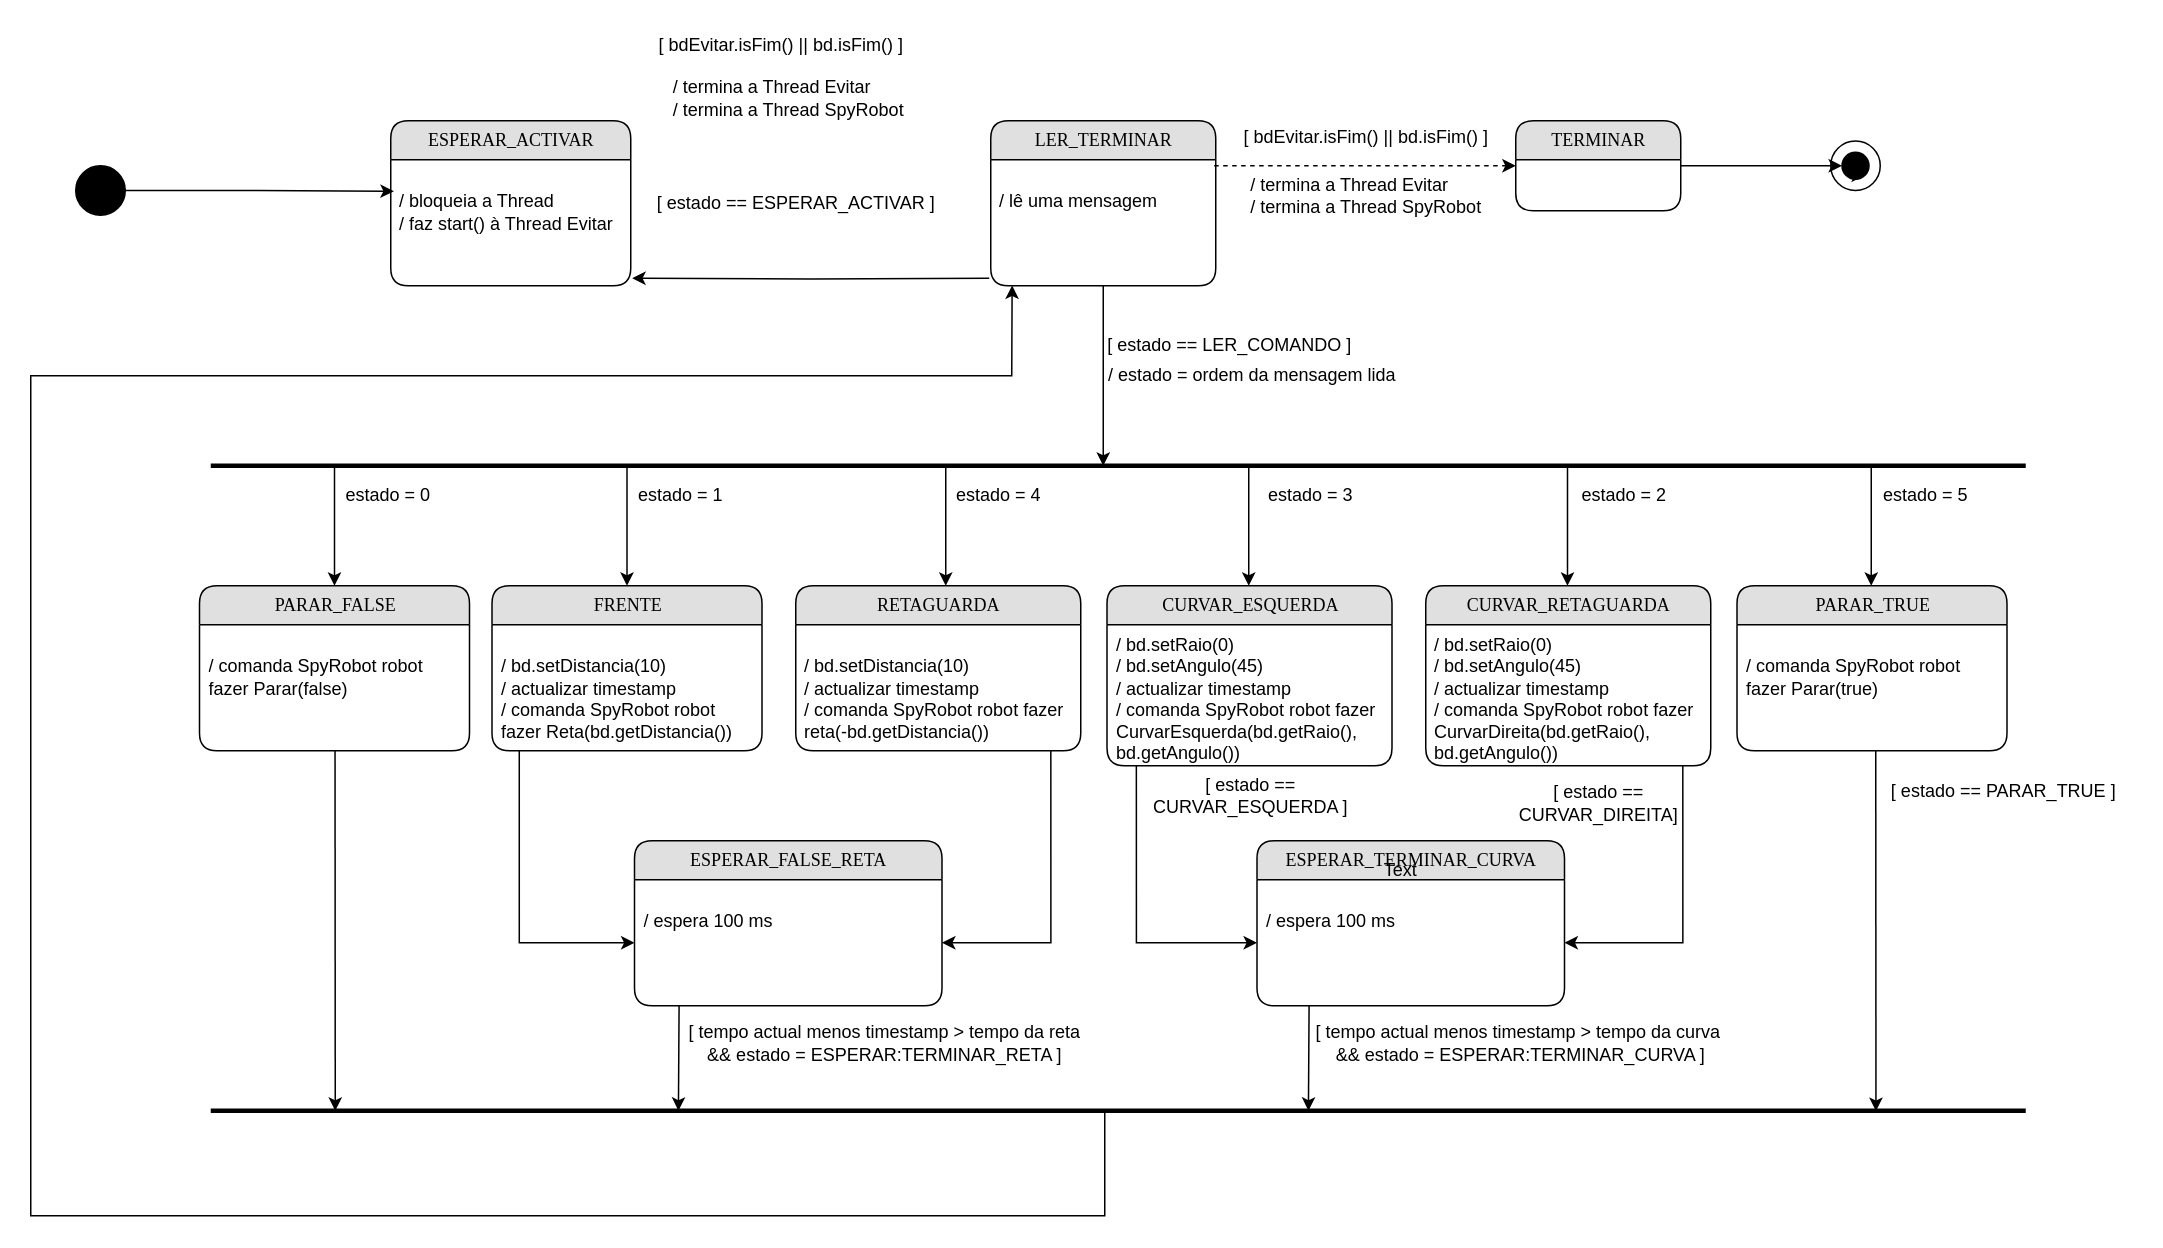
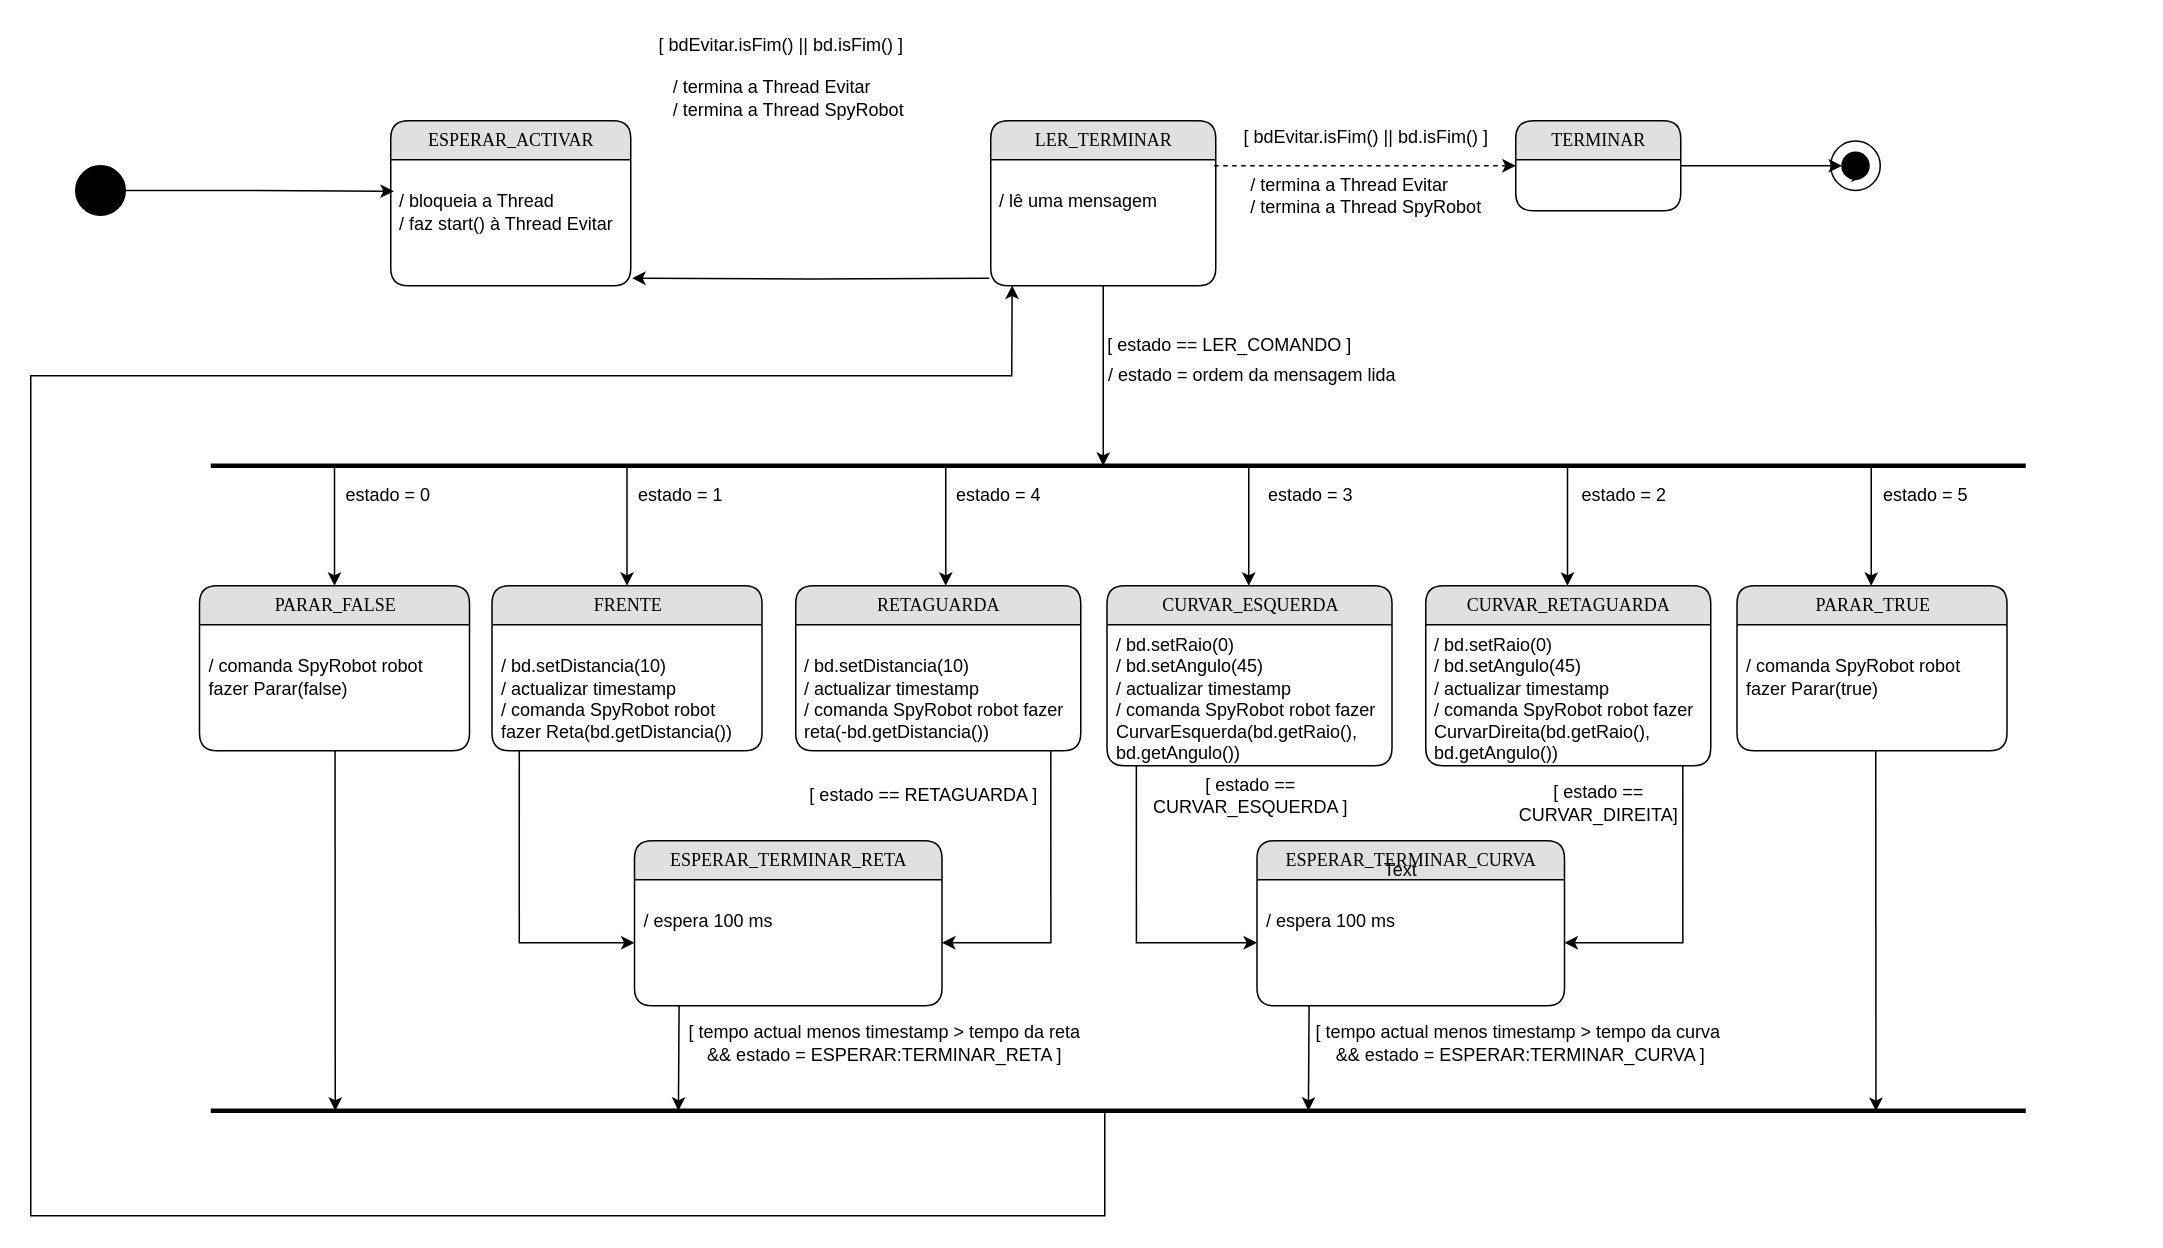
node "[ estado == ESPERAR_ACTIVAR ]": removed
node "[ estado == PARAR_TRUE ]": removed
node "[ estado == RETAGUARDA ]": added
node "ESPERAR_FALSE_RETA": label "ESPERAR_FALSE_RETA" -> "ESPERAR_TERMINAR_RETA"
